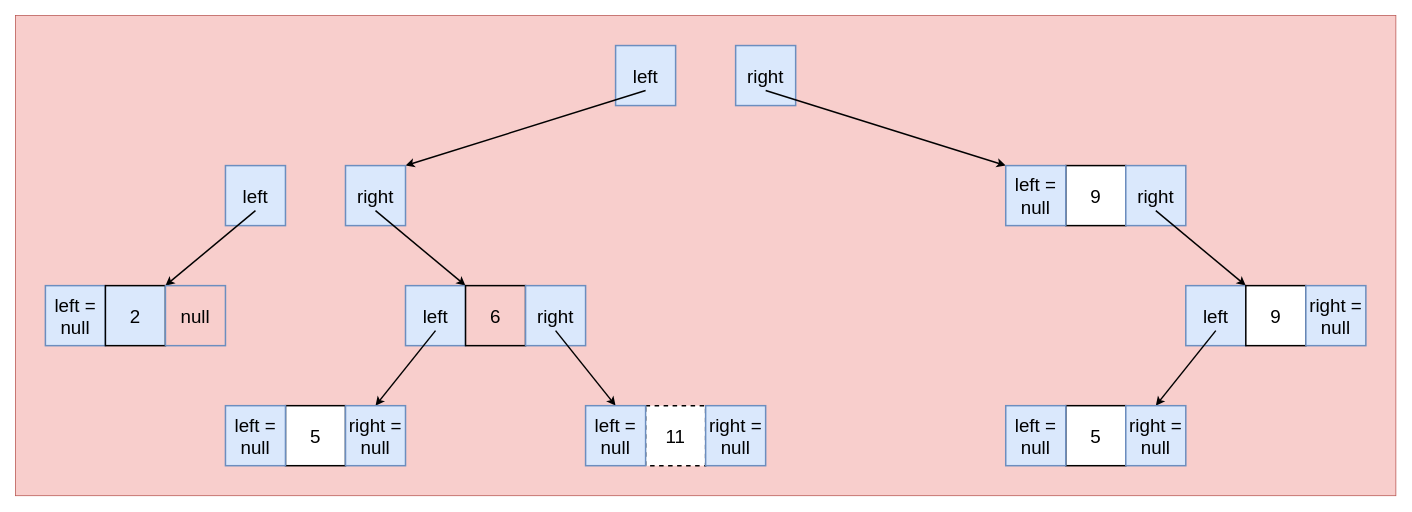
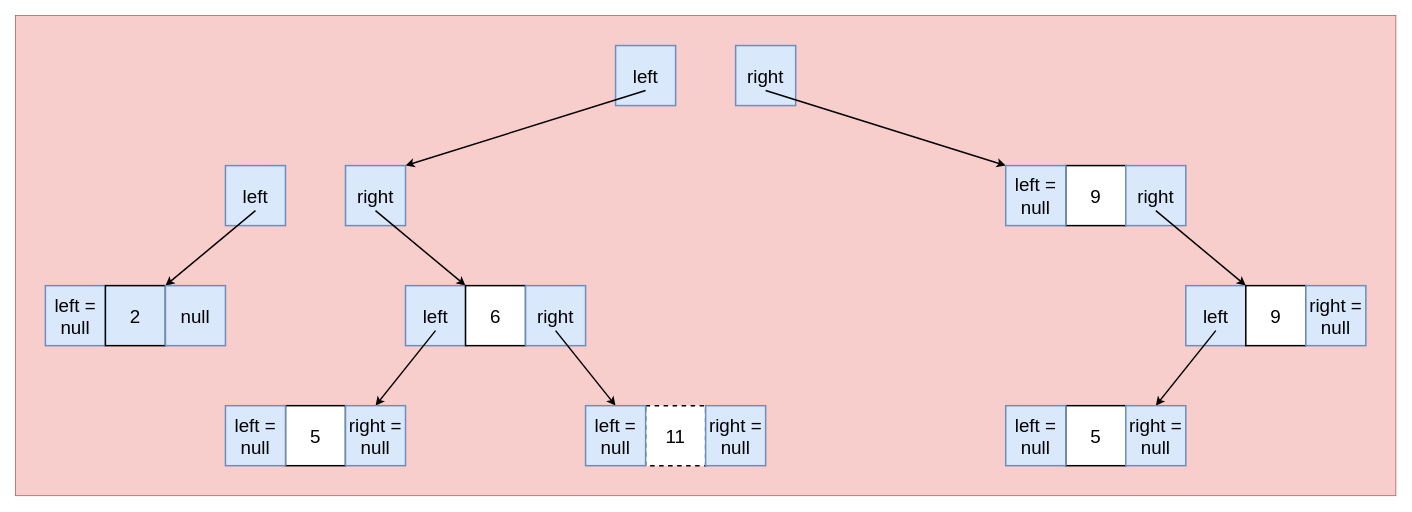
node "null": fillcolor #f8cecc -> #dae8fc
node "6": fillcolor #f8cecc -> #ffffff
